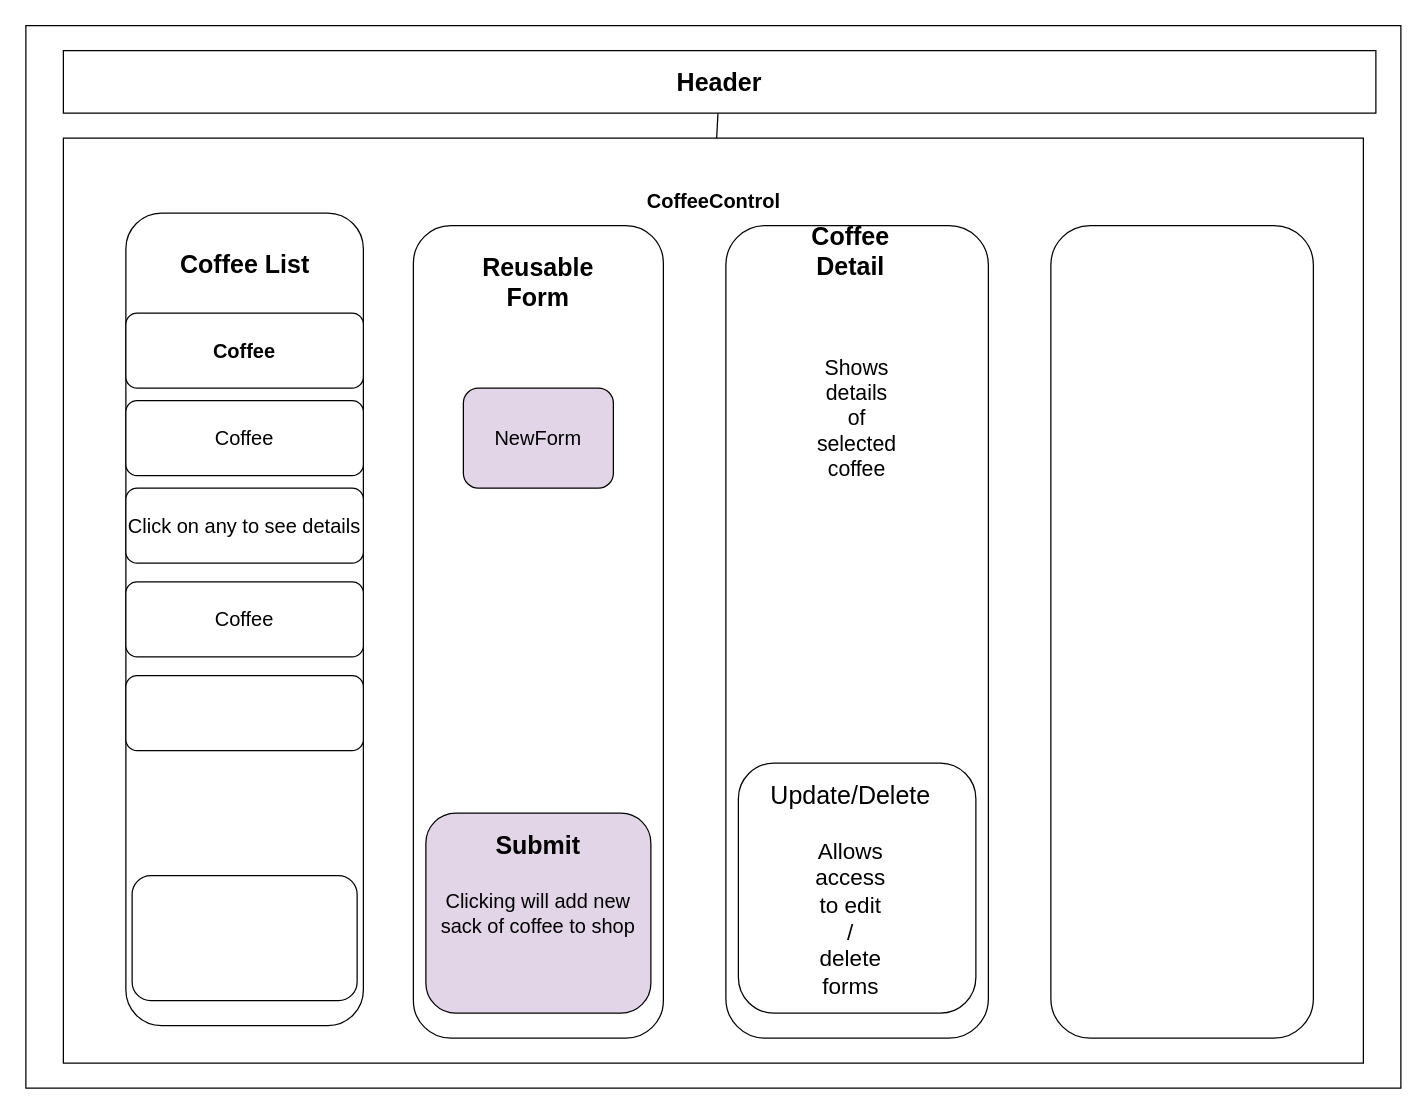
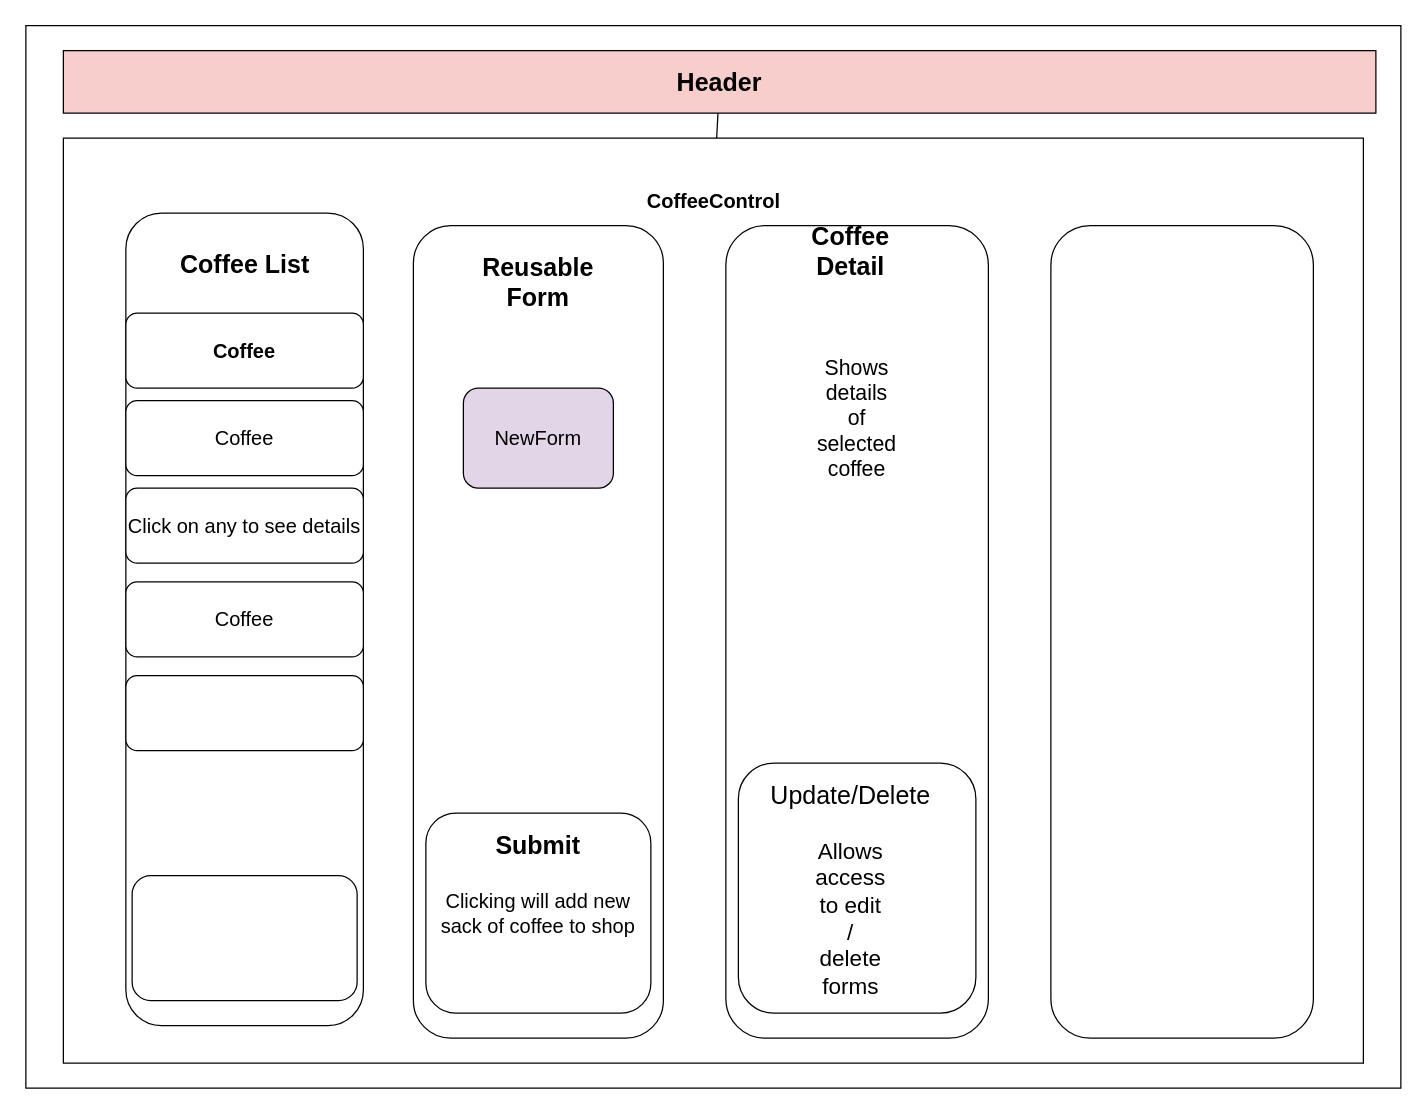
node "Header": fillcolor #ffffff -> #f8cecc
node "Clicking will add new sack of coffee to shop": fillcolor #e1d5e7 -> #ffffff
